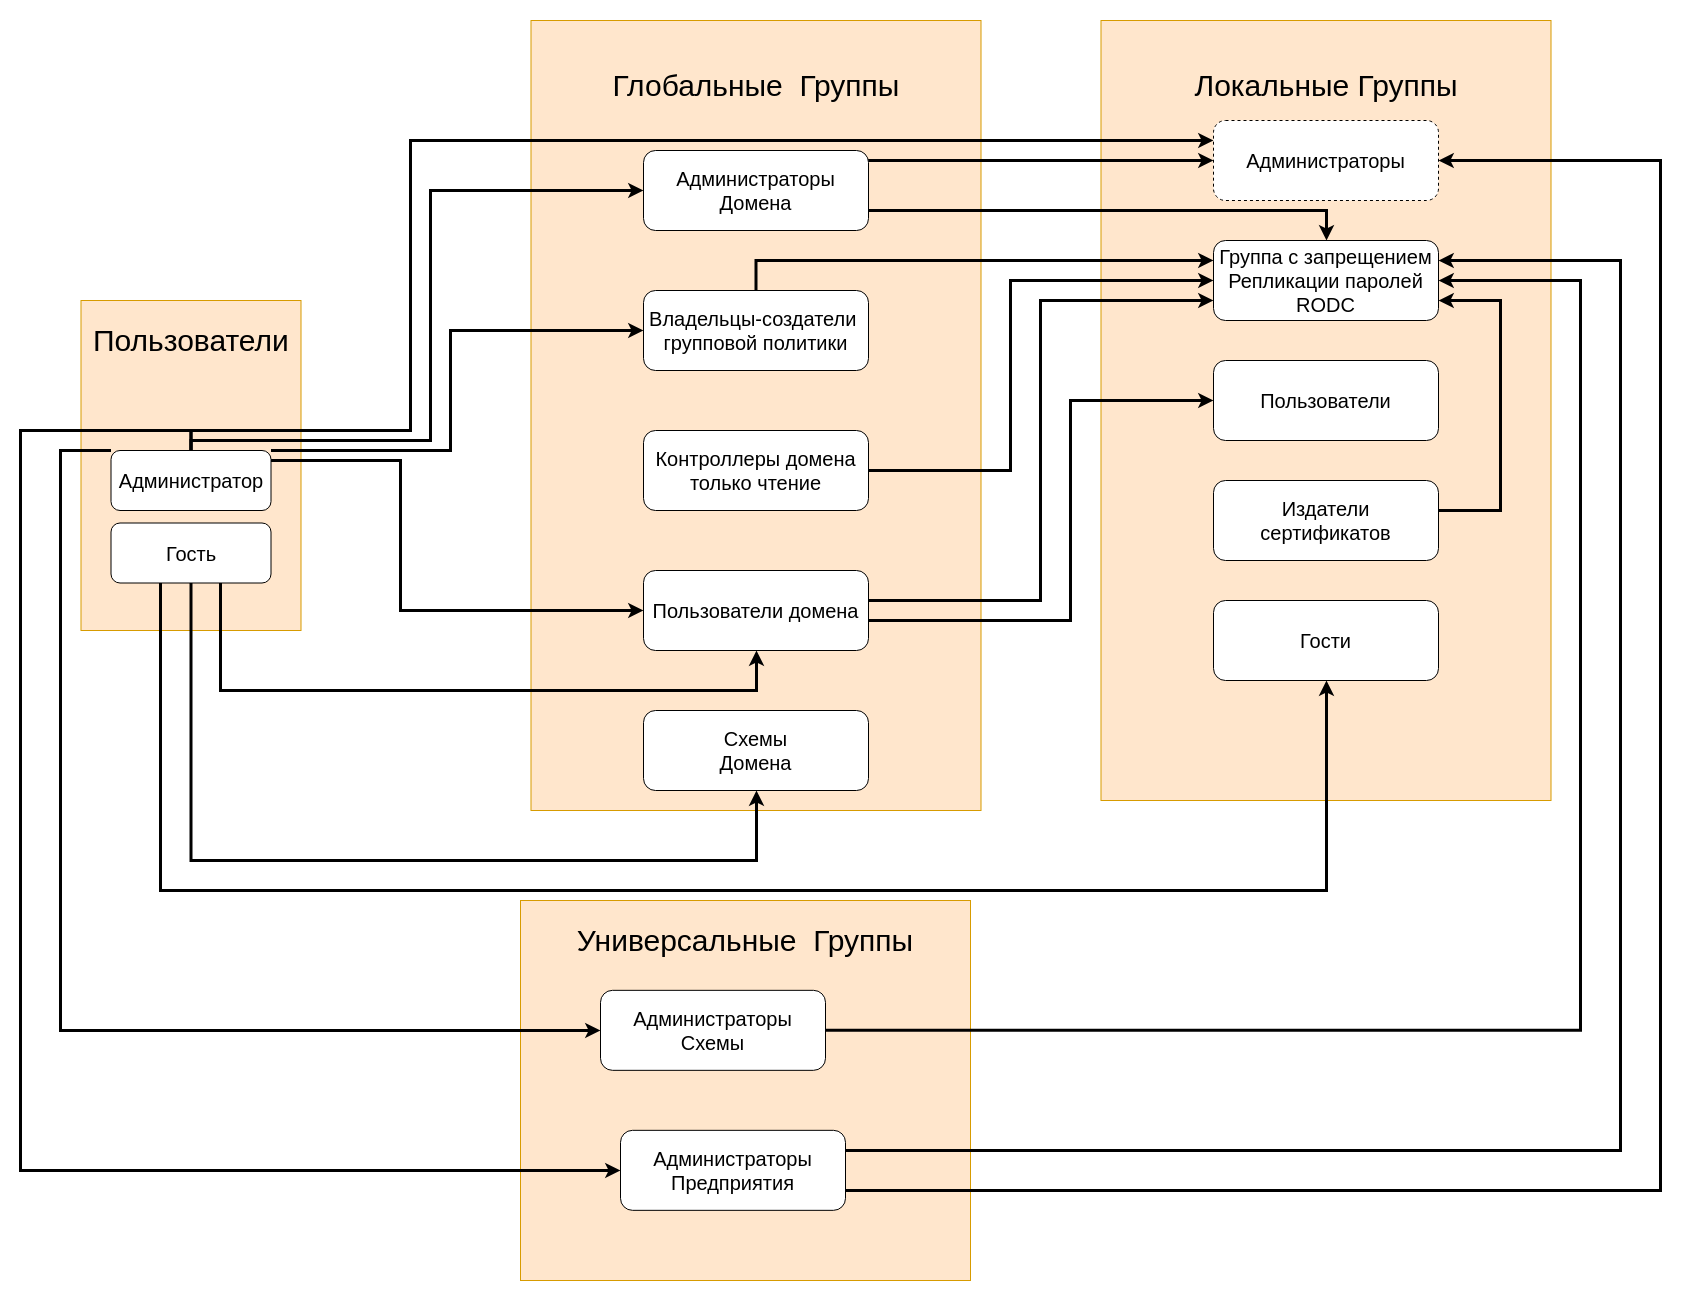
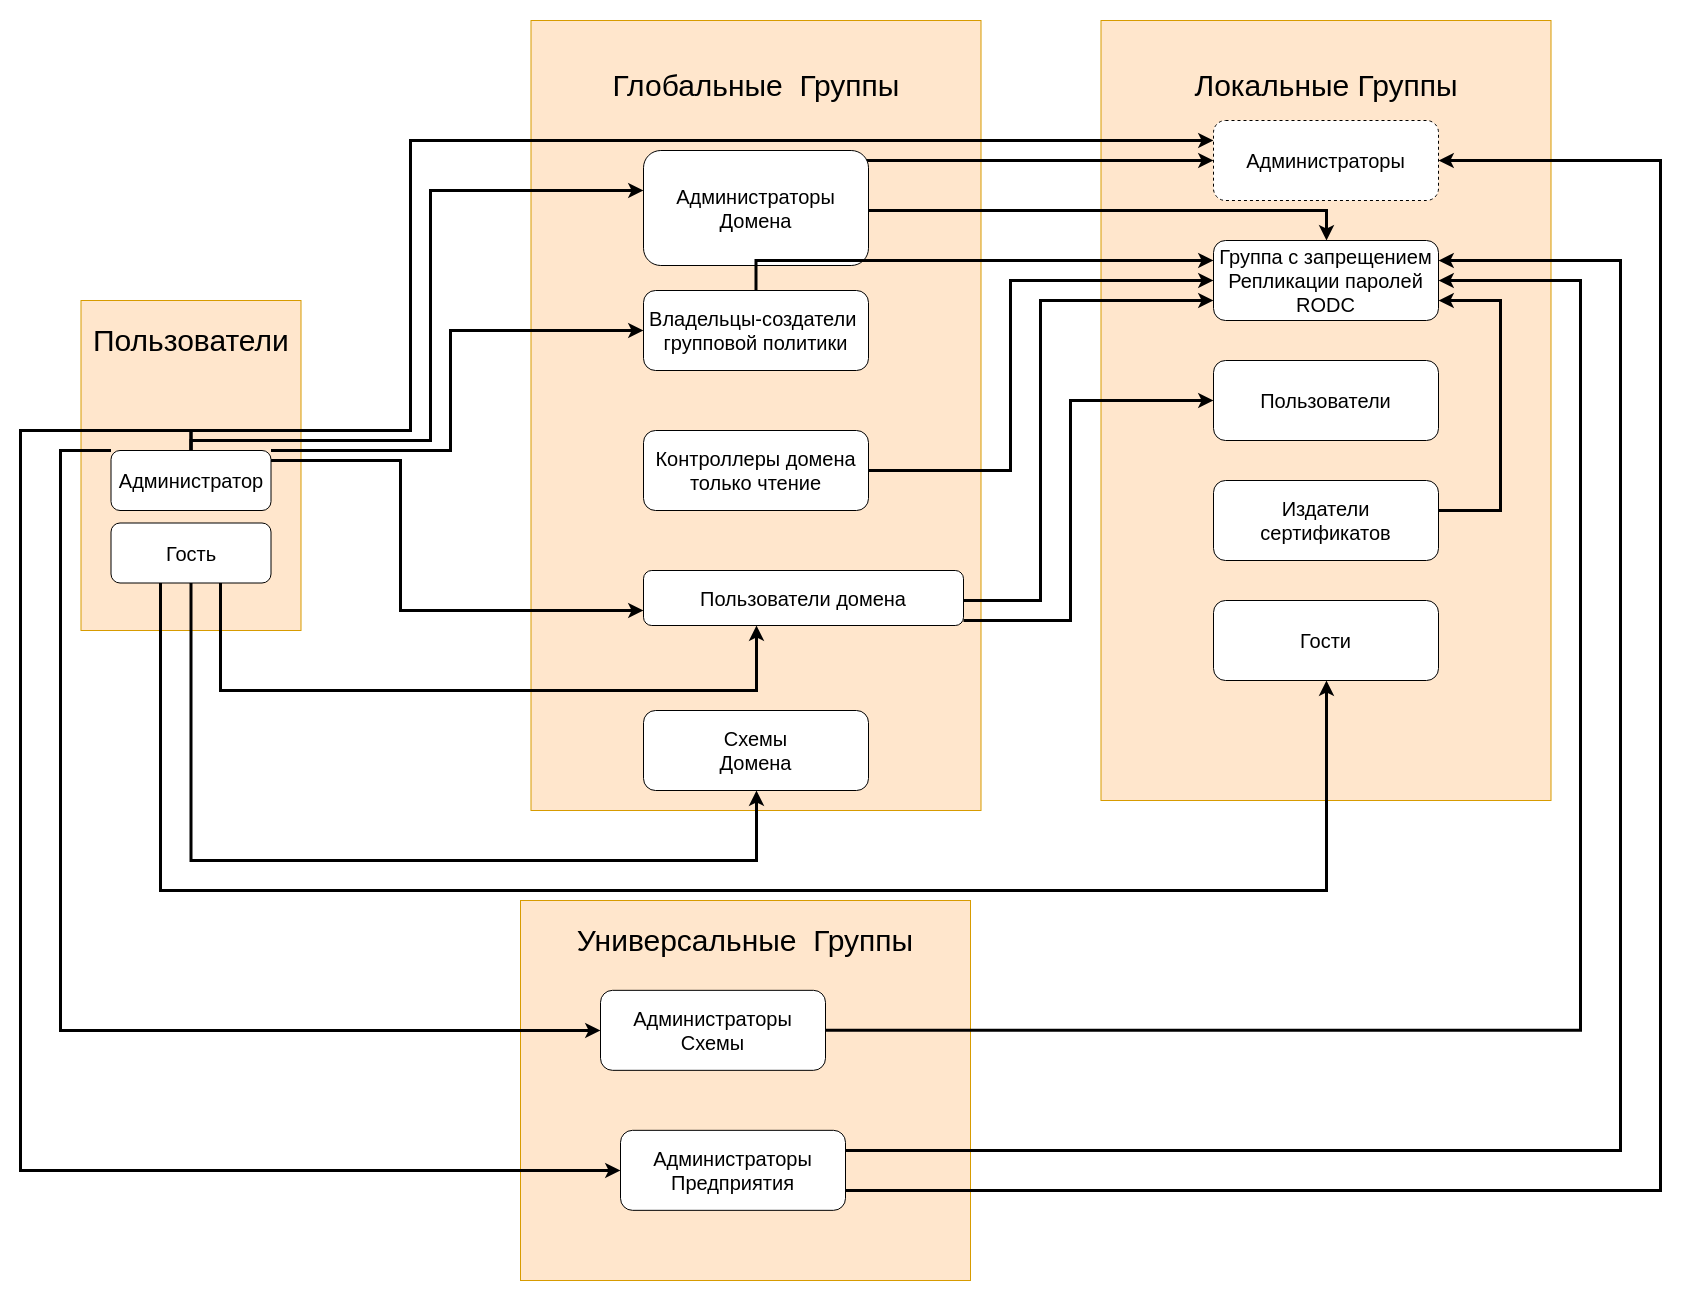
node "Администраторы Домена": size 225x80 -> 225x115
node "Пользователи домена": size 225x80 -> 320x55
